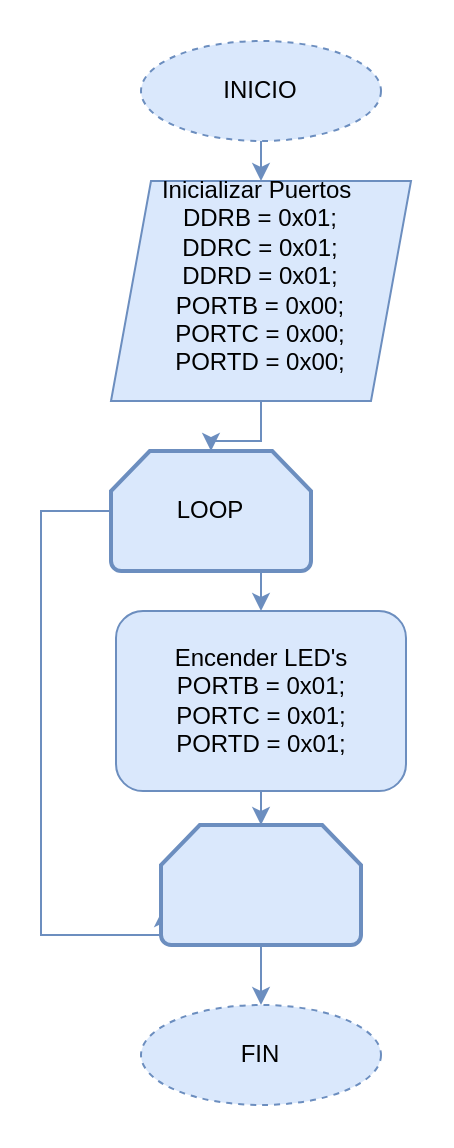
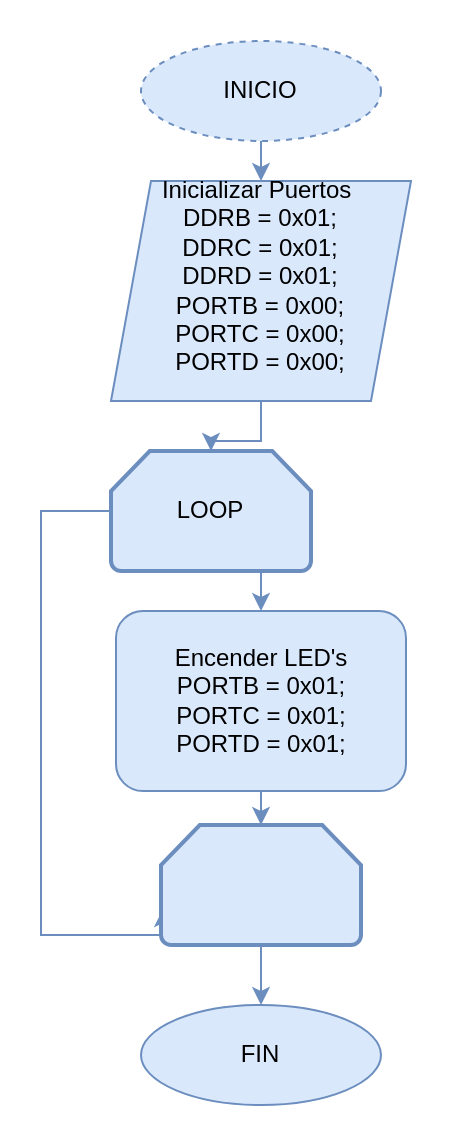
node "FIN": style dashed -> solid
